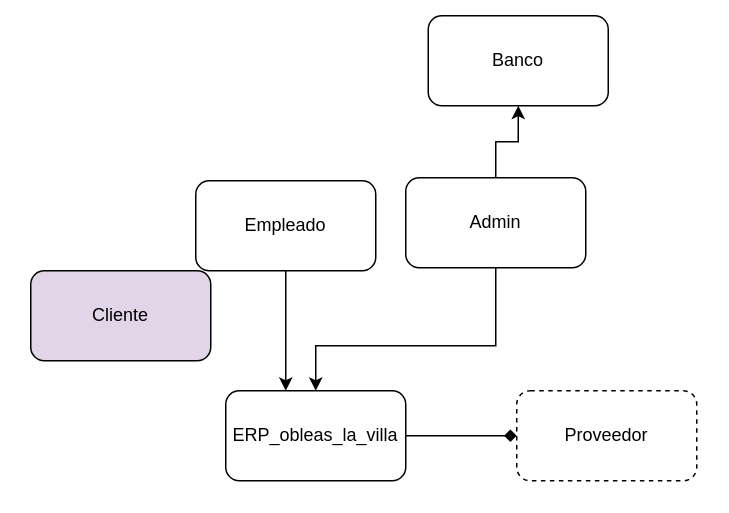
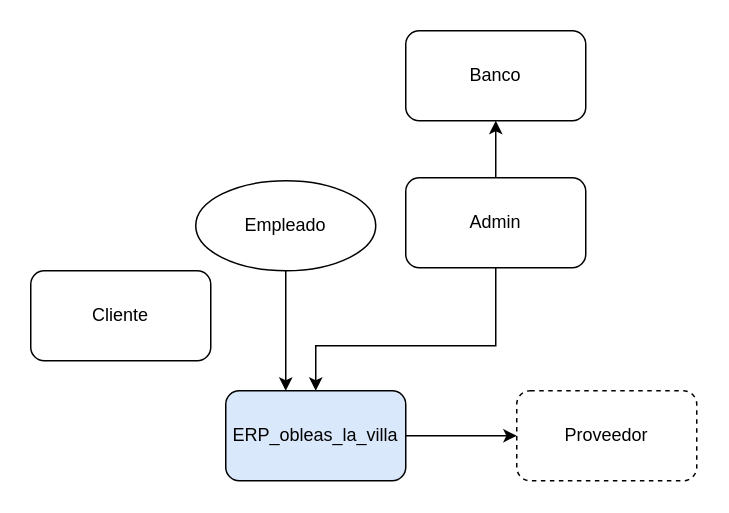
node "Banco": moved (518, 61) -> (496, 76)
node "Empleado": shape rounded rectangle -> ellipse
node "Cliente": fillcolor #e1d5e7 -> #ffffff
node "ERP_obleas_la_villa": fillcolor #ffffff -> #dae8fc
edge "ERP_obleas_la_villa" -> "Proveedor": arrowhead diamond -> classic
